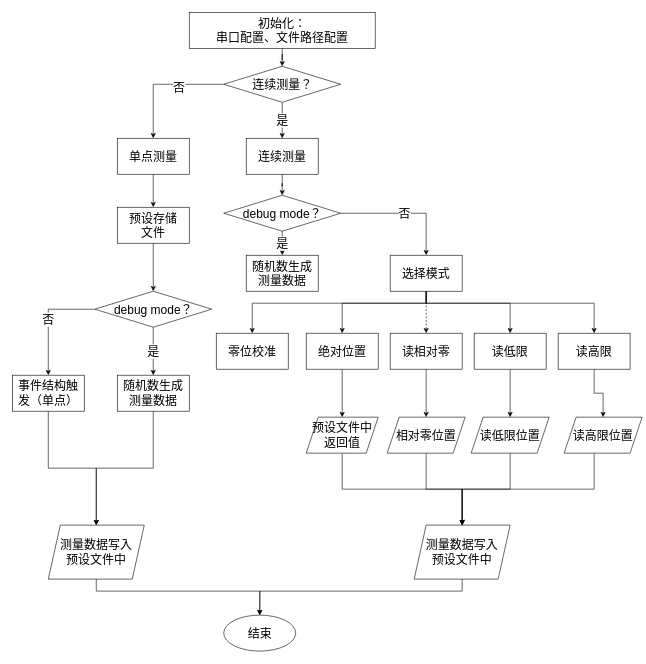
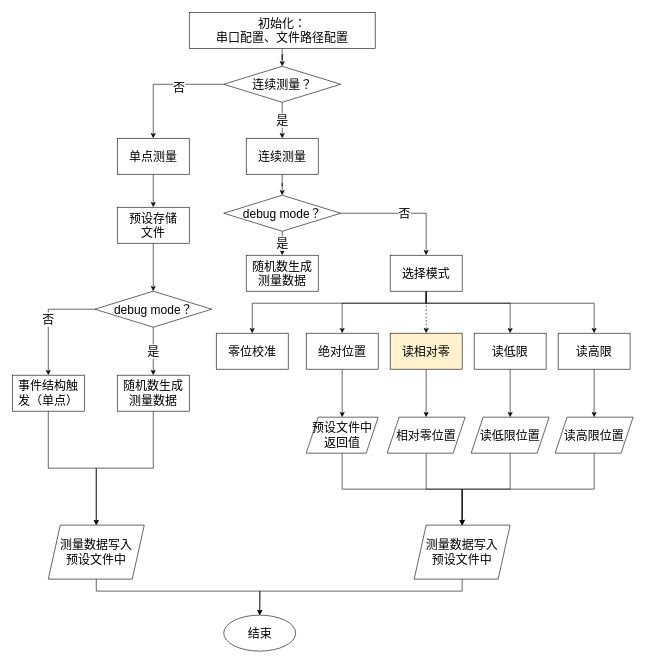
node "读相对零": fillcolor #ffffff -> #fff2cc
node "读高限位置": moved (603, 435) -> (594, 435)
